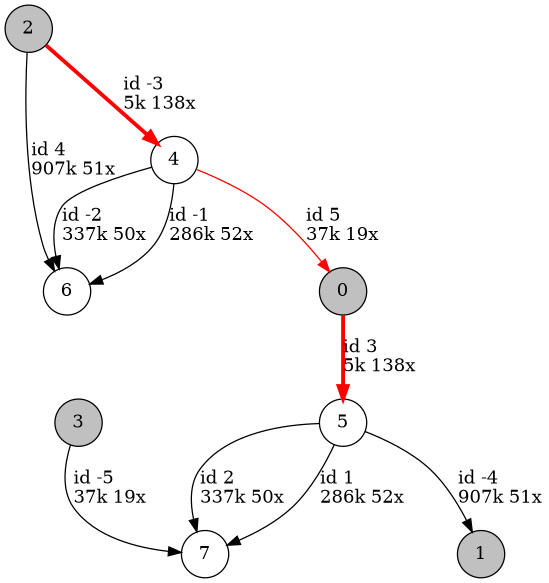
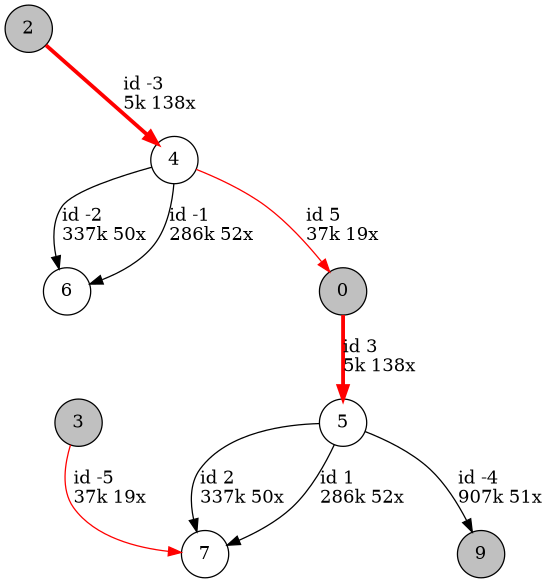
edge "2" -> "6": removed, label "id 4 907k 51x"
edge "3" -> "7": color black -> red
node "1": label "1" -> "9"
